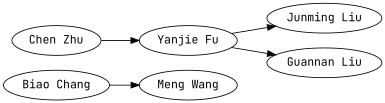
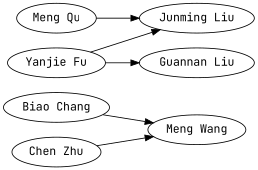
node "Meng Qu": added
edge "Chen Zhu" -> "Yanjie Fu": now "Chen Zhu" -> "Meng Wang"
